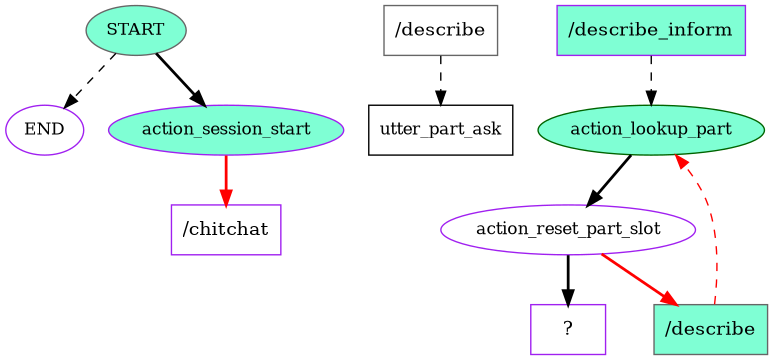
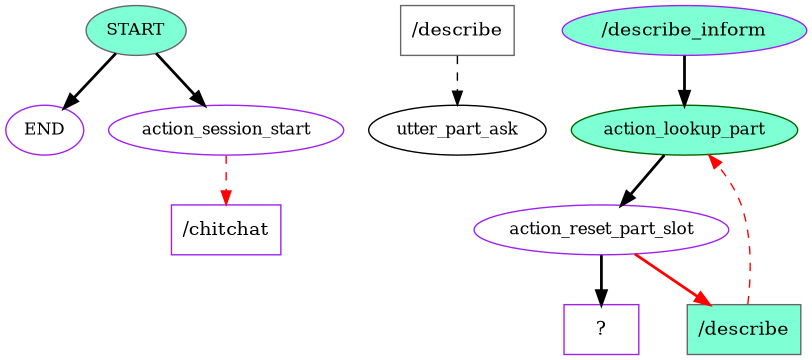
node "/describe_inform": shape box -> ellipse
edge "/describe_inform" -> "action_lookup_part": style dashed -> bold
edge "START" -> "END": style dashed -> bold
node "action_session_start": fillcolor aquamarine -> white
node "utter_part_ask": shape box -> ellipse
edge "action_session_start" -> "/chitchat": style bold -> dashed
